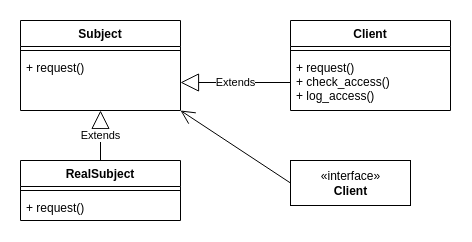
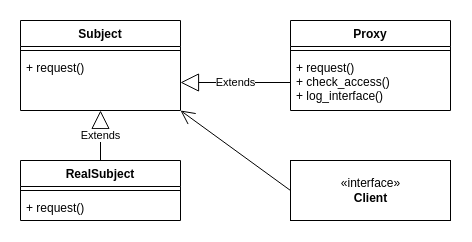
node "Client": label "Client" -> "Proxy"
node "+ request() + check_access() + log_access()": label "+ request() + check_access() + log_access()" -> "+ request() + check_access() + log_interface()"
node "«interface» Client": size 120x45 -> 160x60
